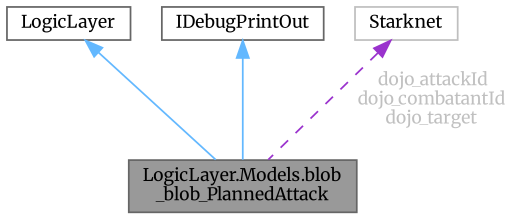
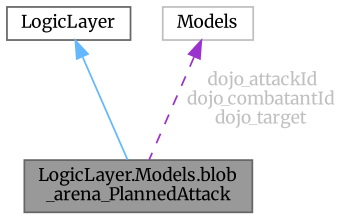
node "IDebugPrintOut": removed
node "Starknet": label "Starknet" -> "Models"
node "LogicLayer.Models.blob _blob_PlannedAttack": label "LogicLayer.Models.blob _blob_PlannedAttack" -> "LogicLayer.Models.blob _arena_PlannedAttack"
